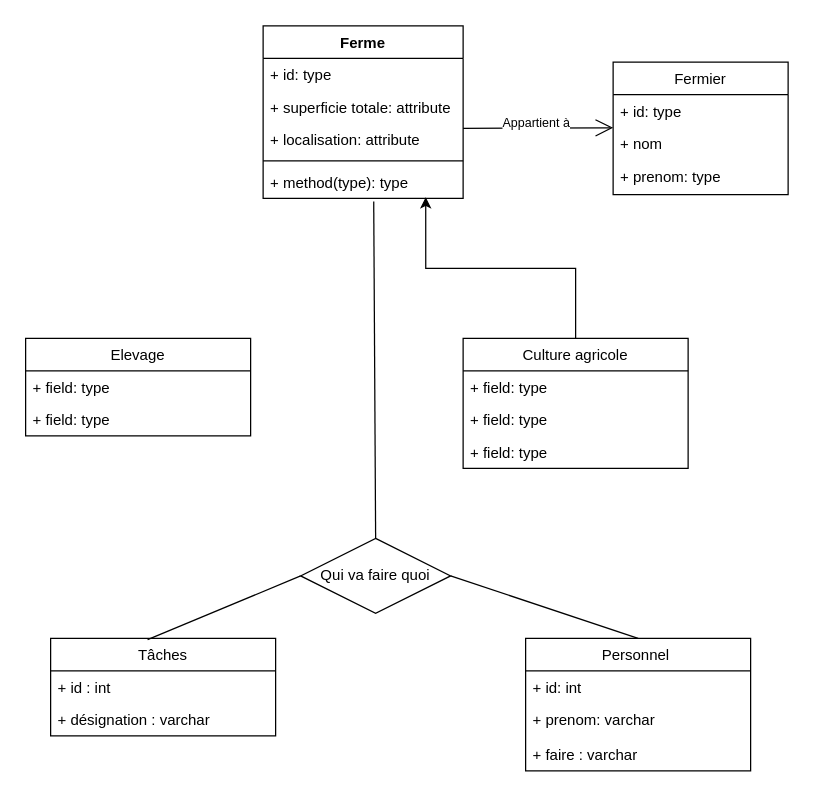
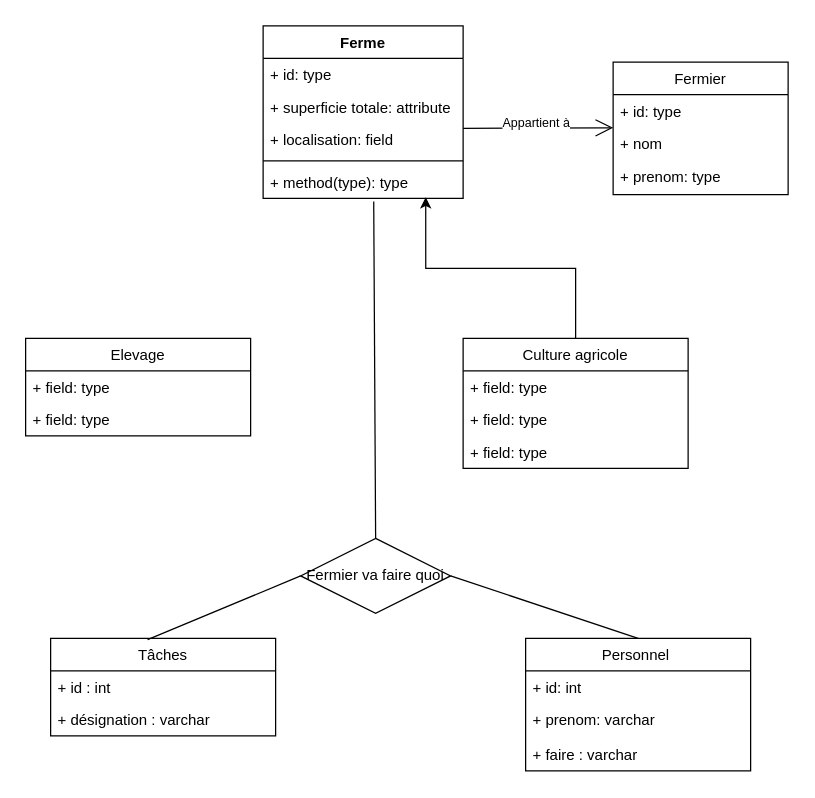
node "+ localisation: attribute": label "+ localisation: attribute" -> "+ localisation: field"
node "Qui va faire quoi": label "Qui va faire quoi" -> "Fermier va faire quoi"
